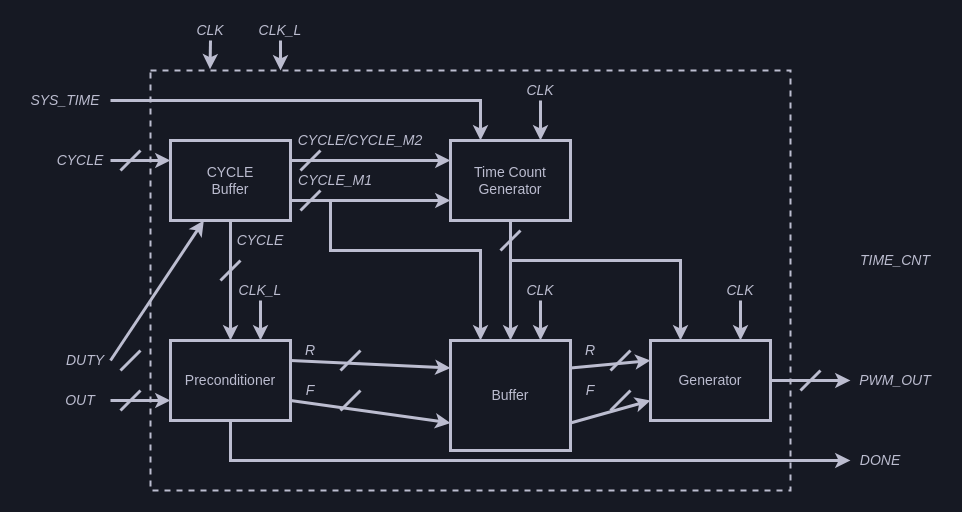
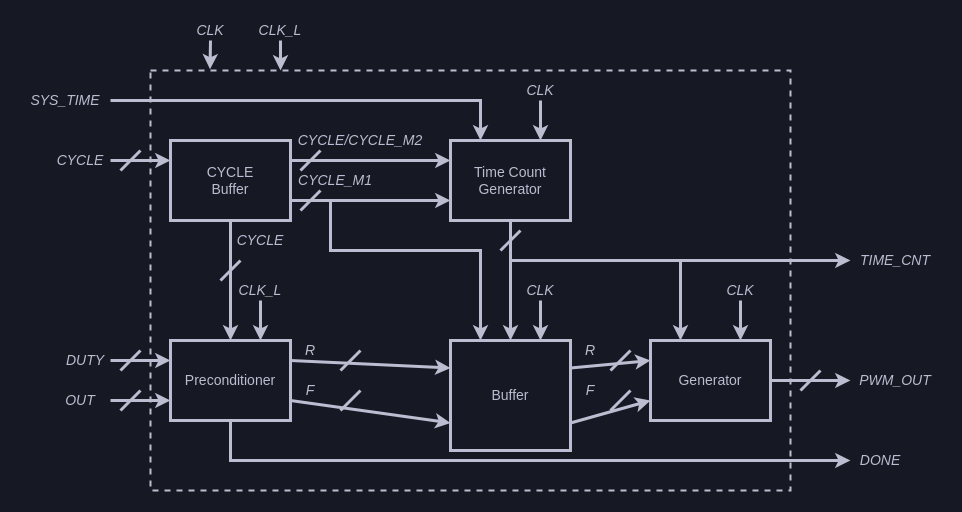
edge "Time Count Generator" -> "TIME_CNT": added
edge "DUTY" -> "CYCLE Buffer": now "DUTY" -> "Preconditioner"
